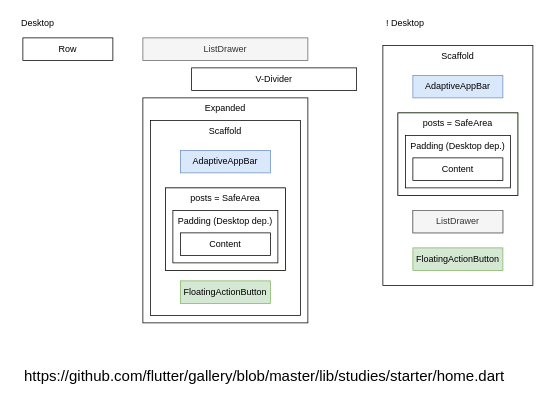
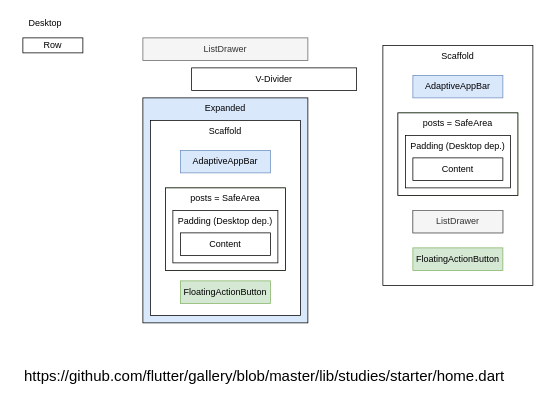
node "Desktop": moved (38, 23) -> (45, 23)
node "! Desktop": removed
node "Row": size 90x23 -> 60x15
node "Expanded": fillcolor #ffffff -> #dae8fc
